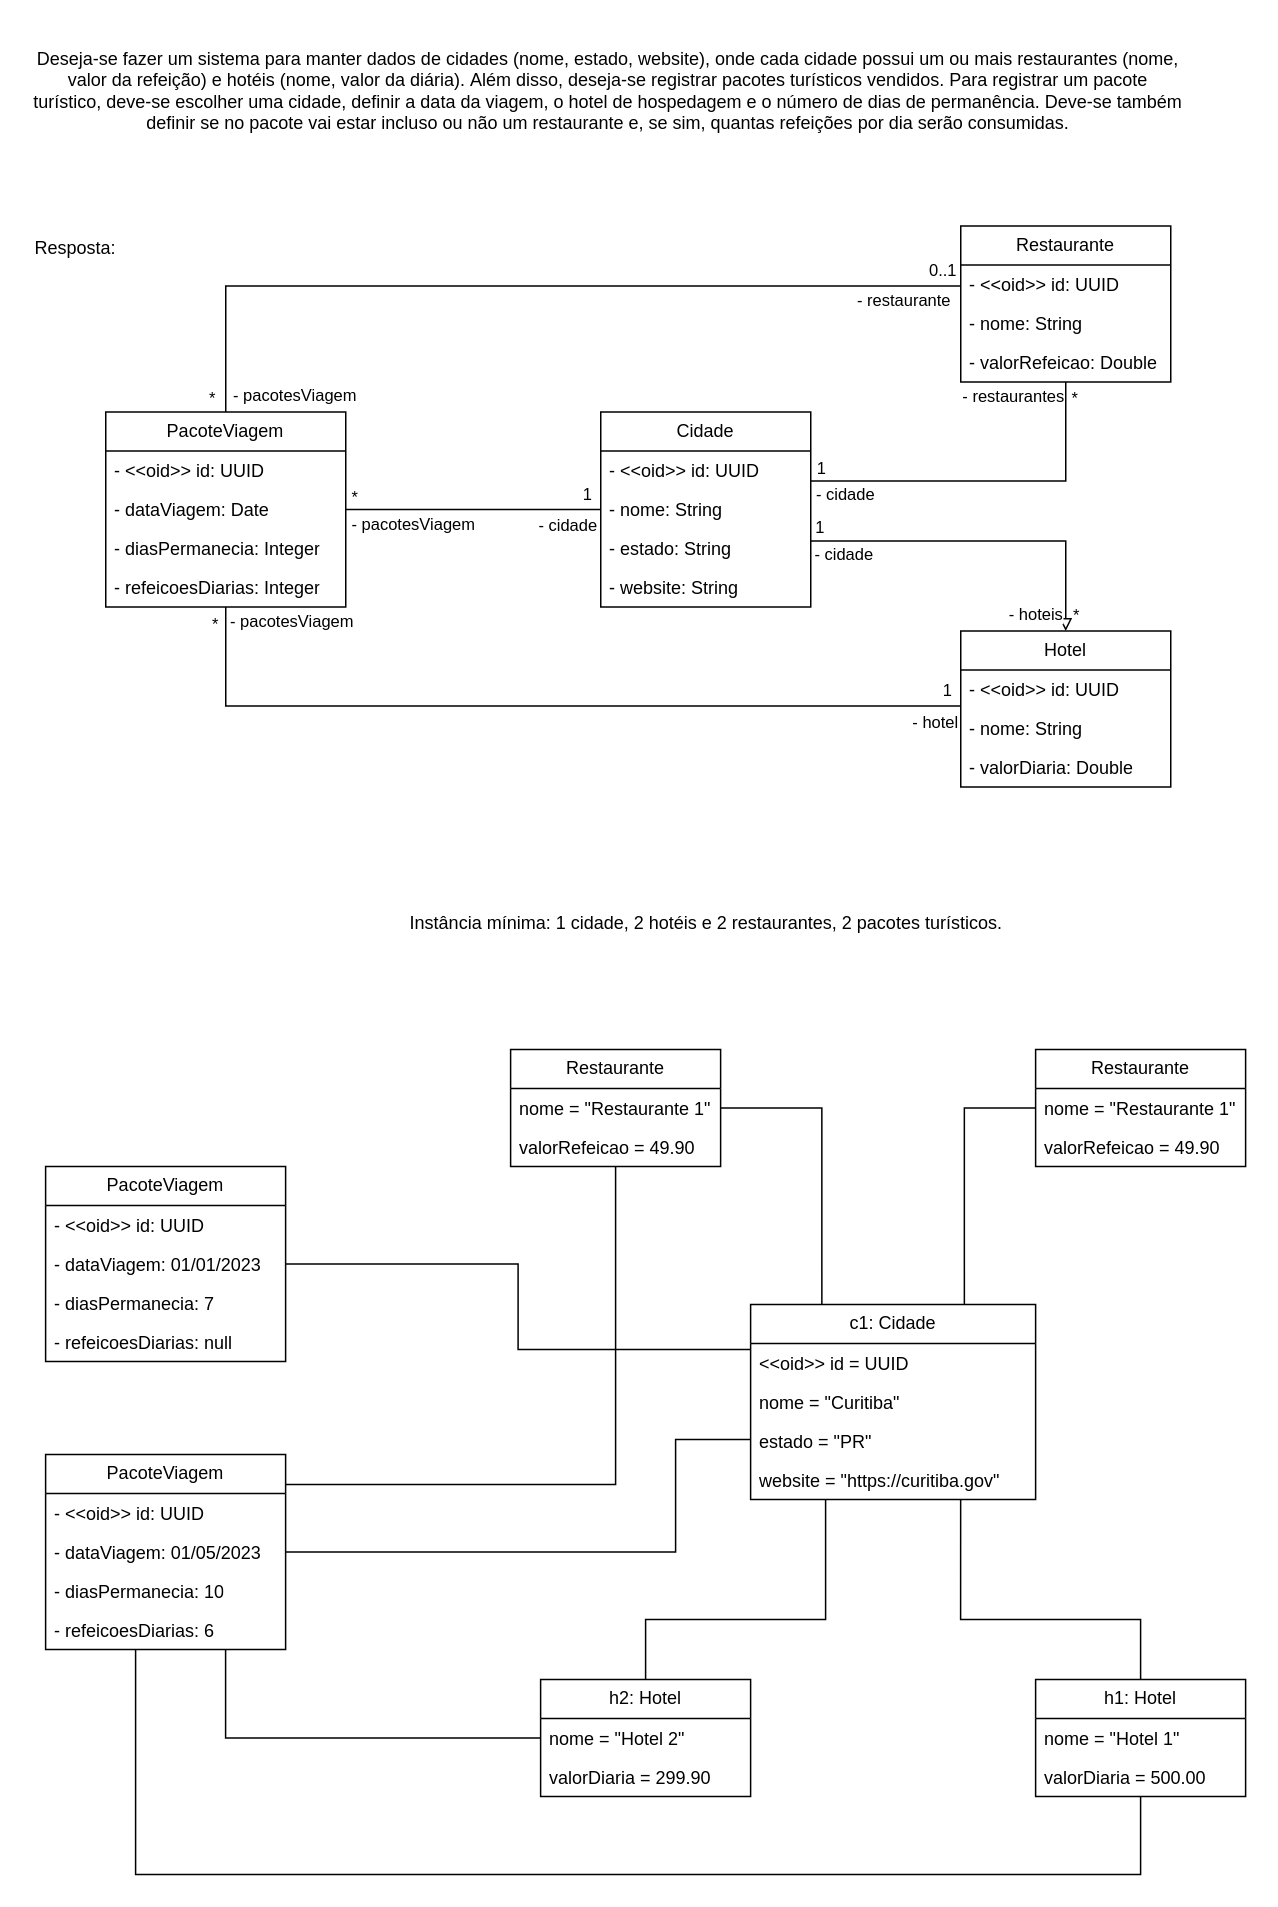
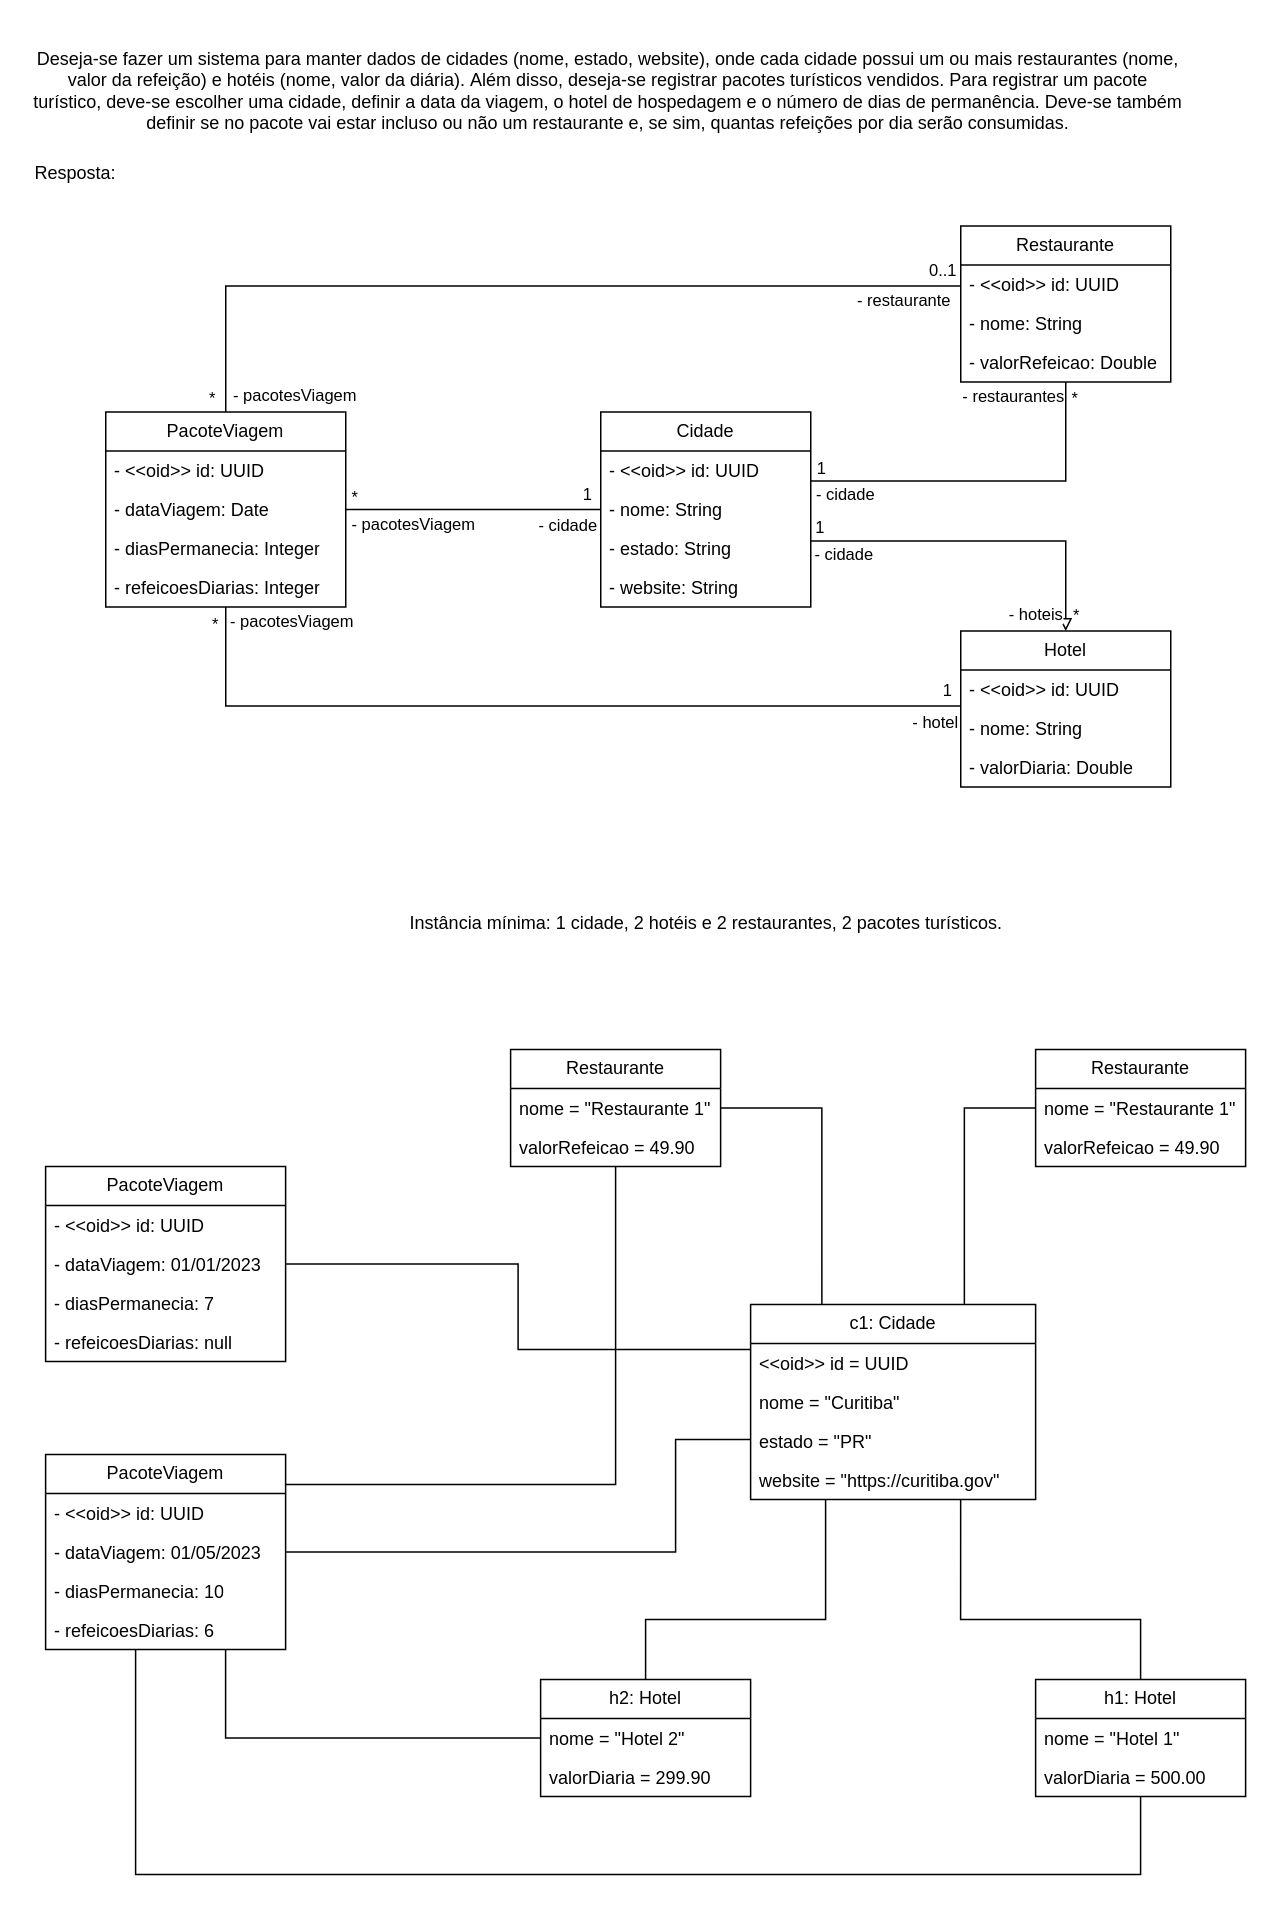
node "Resposta:": moved (76, 248) -> (76, 173)
